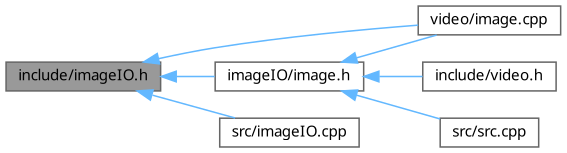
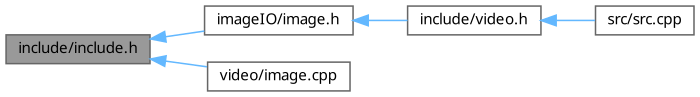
edge "video/image.cpp" -> "imageIO/image.h": removed
node "include/imageIO.h": label "include/imageIO.h" -> "include/include.h"
edge "src/src.cpp" -> "imageIO/image.h": now "src/src.cpp" -> "include/video.h"
node "src/imageIO.cpp": removed
